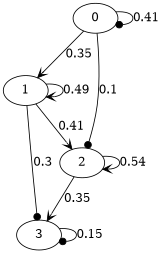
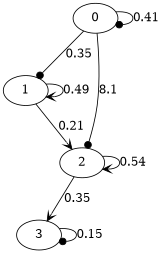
edge "0" -> "1": arrowhead vee -> dot
edge "0" -> "2": label "0.1" -> "8.1"
edge "1" -> "2": label "0.41" -> "0.21"
edge "1" -> "3": removed, label "0.3"
